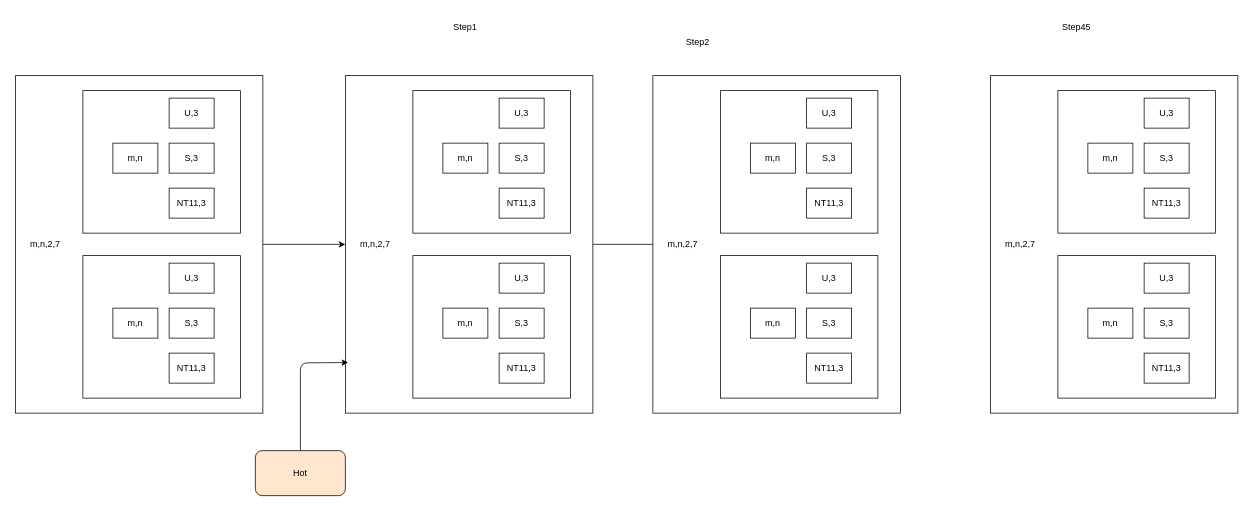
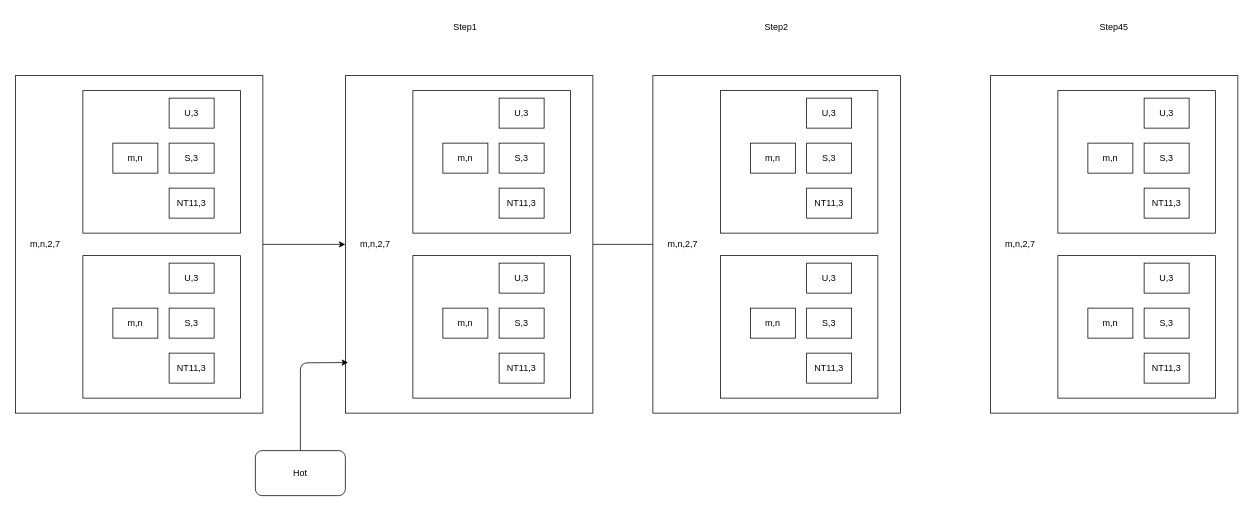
node "Step45": moved (1077, 27) -> (1114, 27)
node "Step2": moved (698, 42) -> (777, 27)
node "Hot": fillcolor #ffe6cc -> #ffffff
